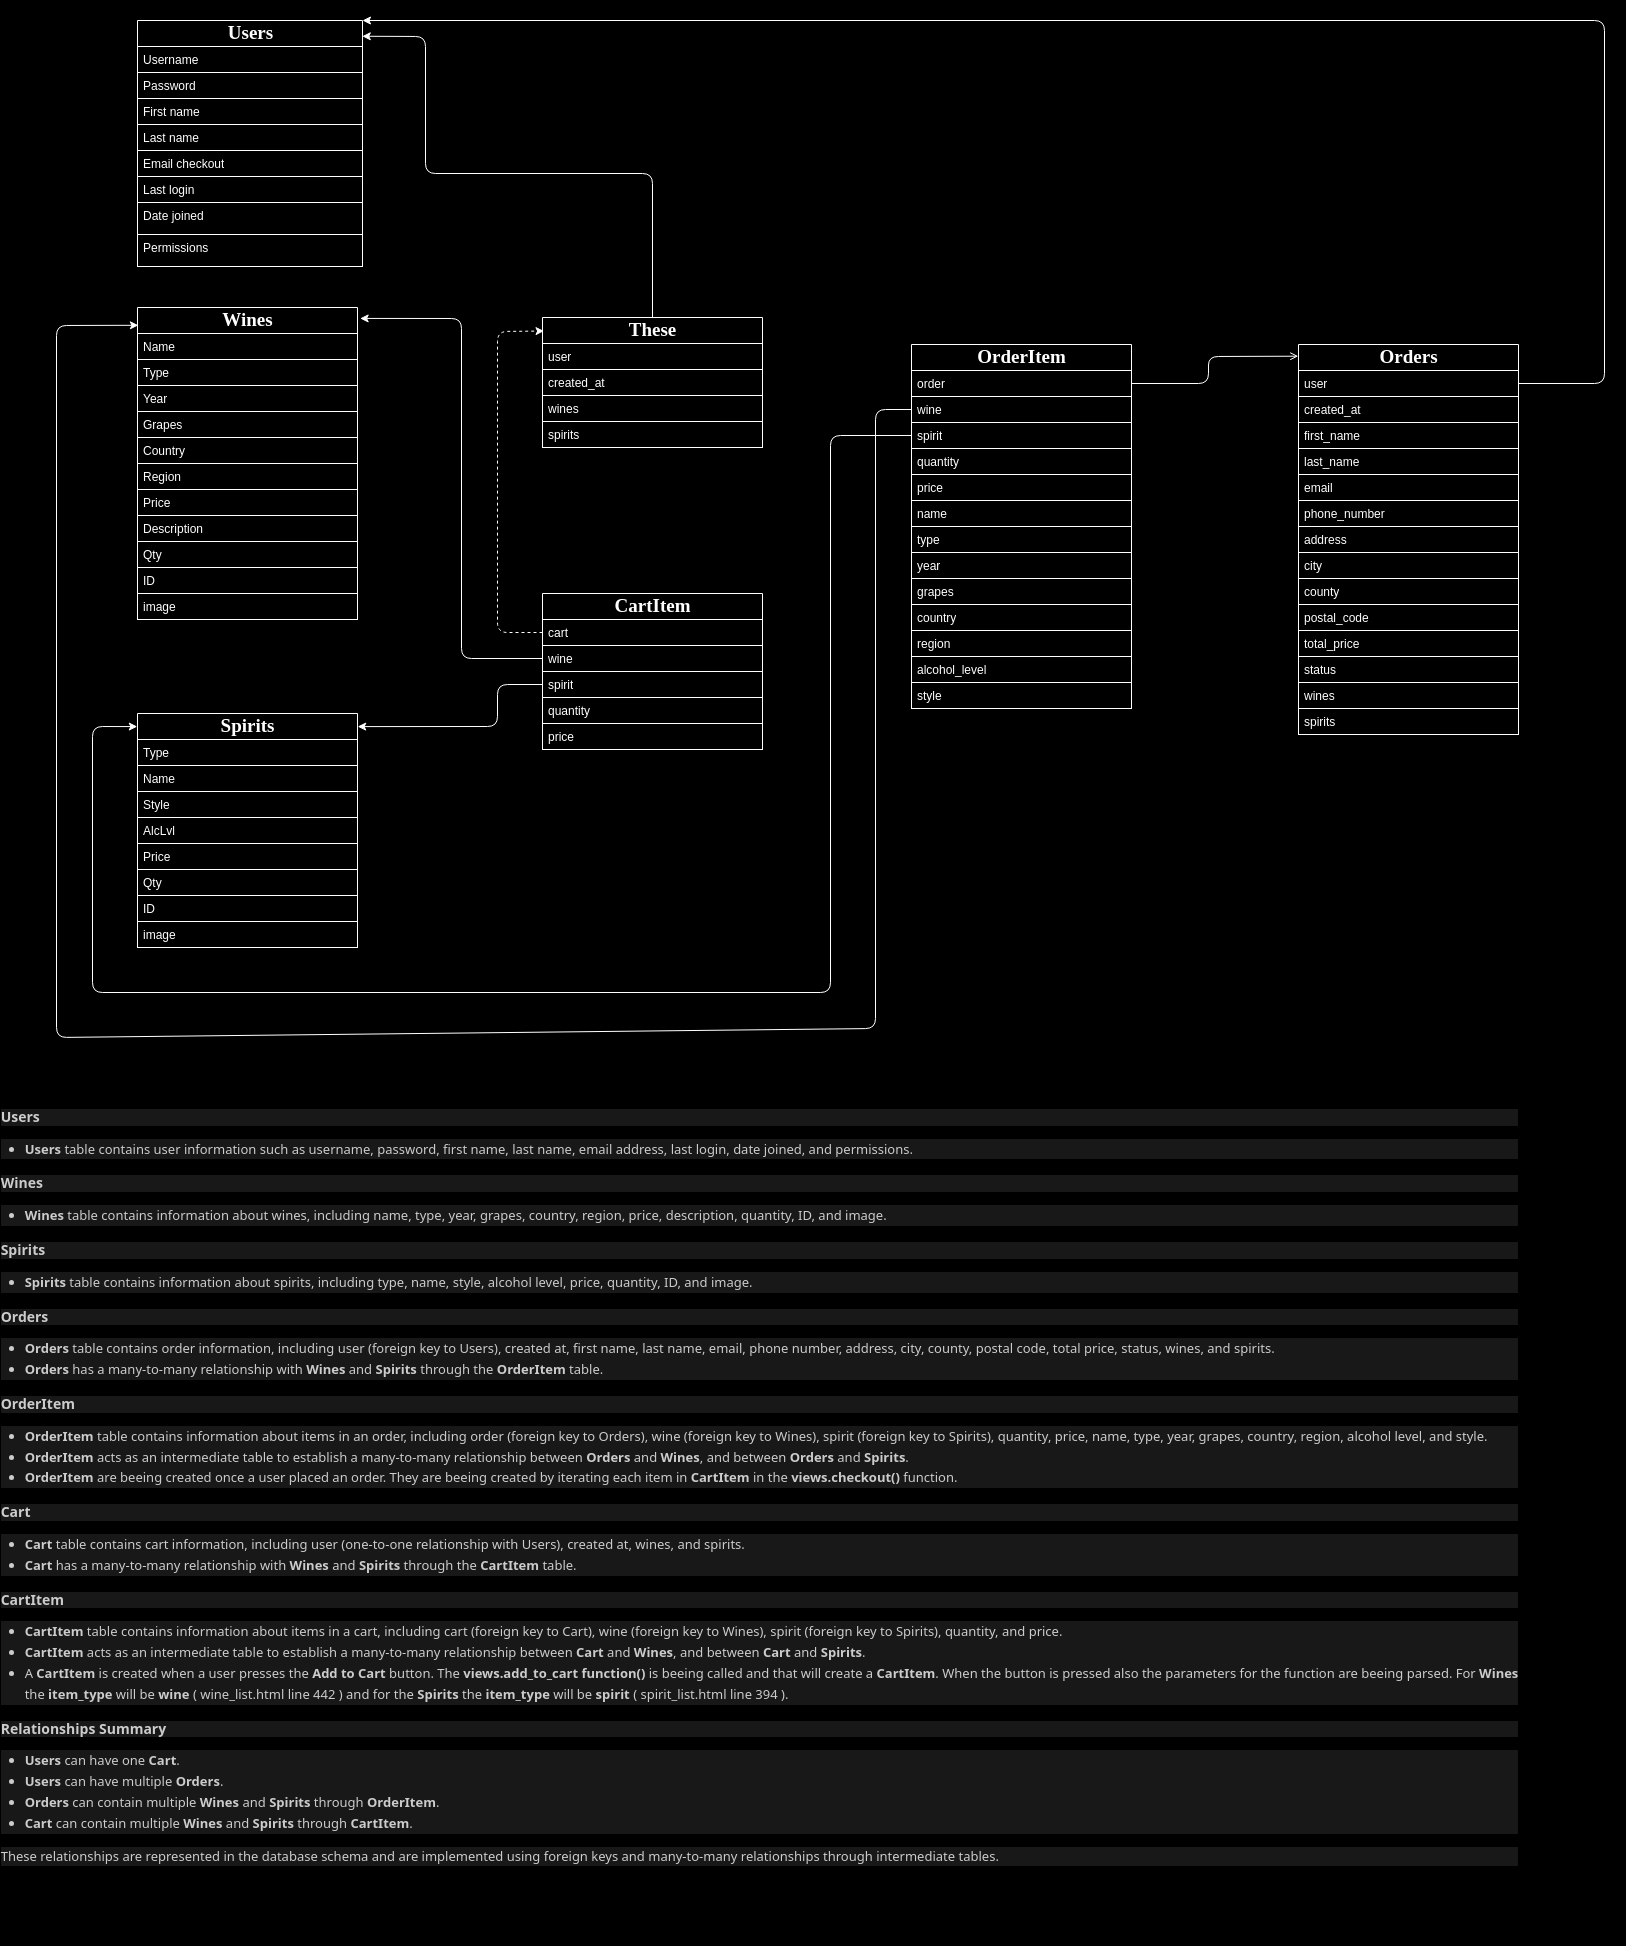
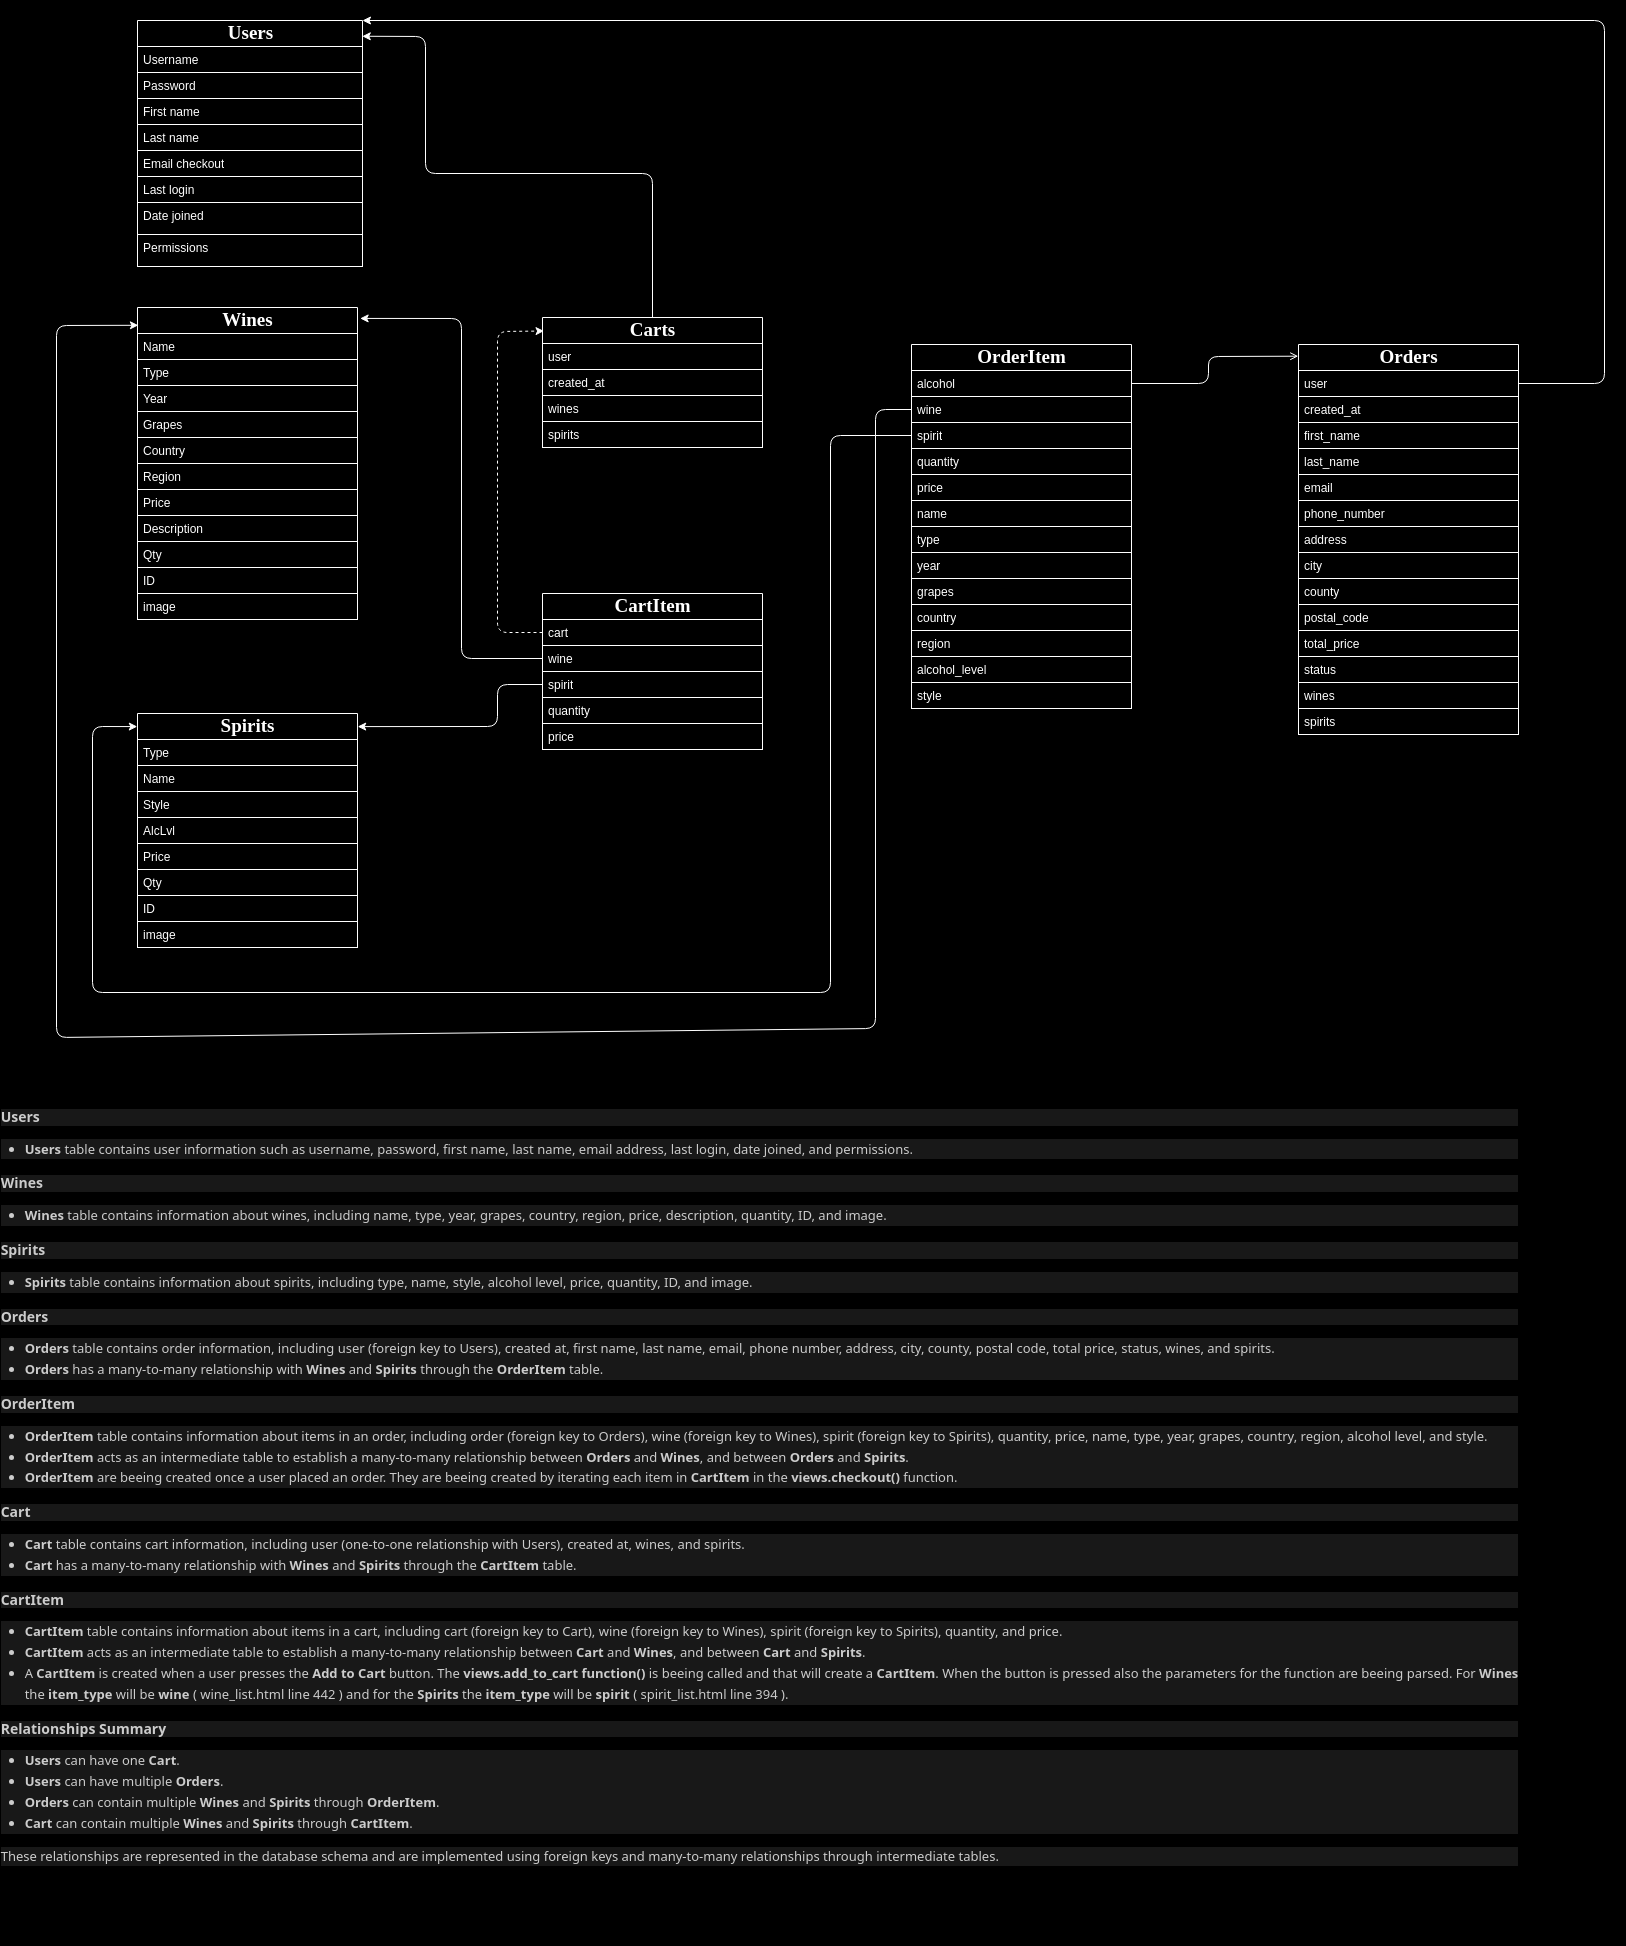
node "These": label "These" -> "Carts"
node "order": label "order" -> "alcohol"
